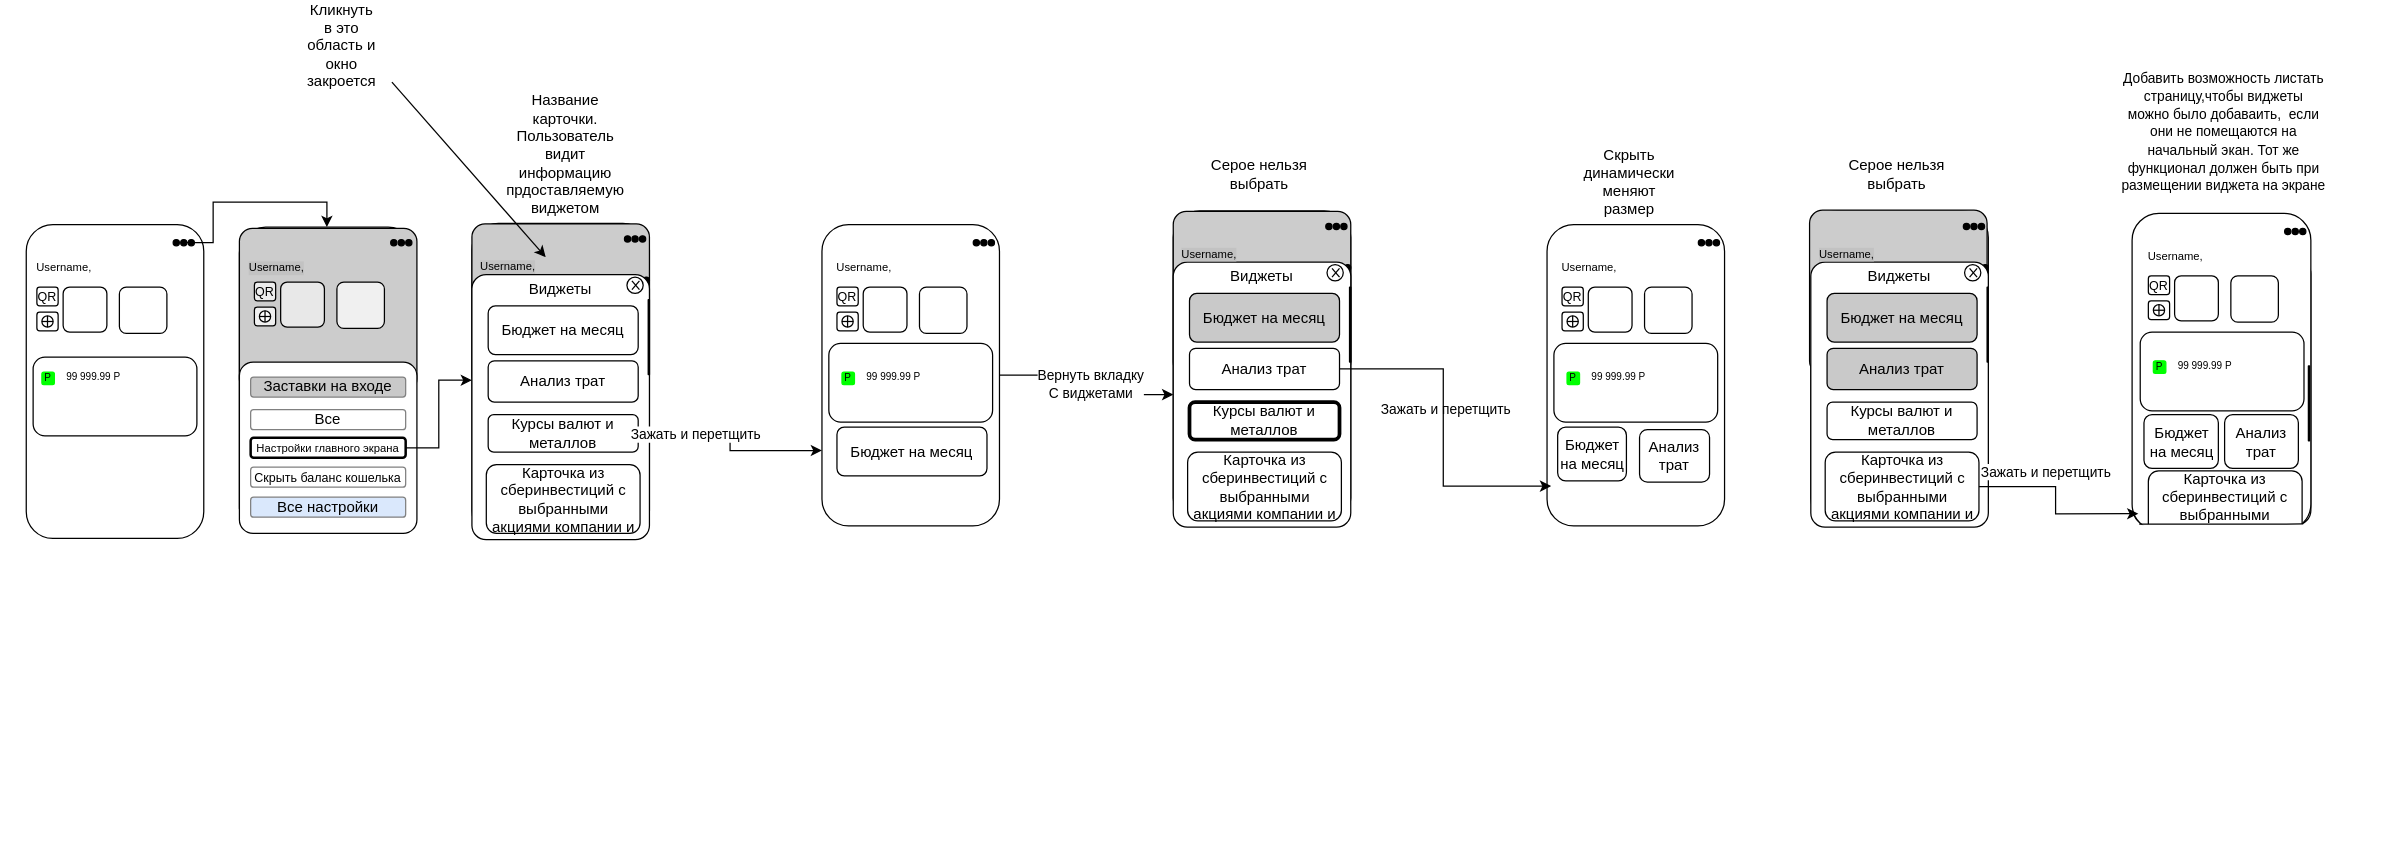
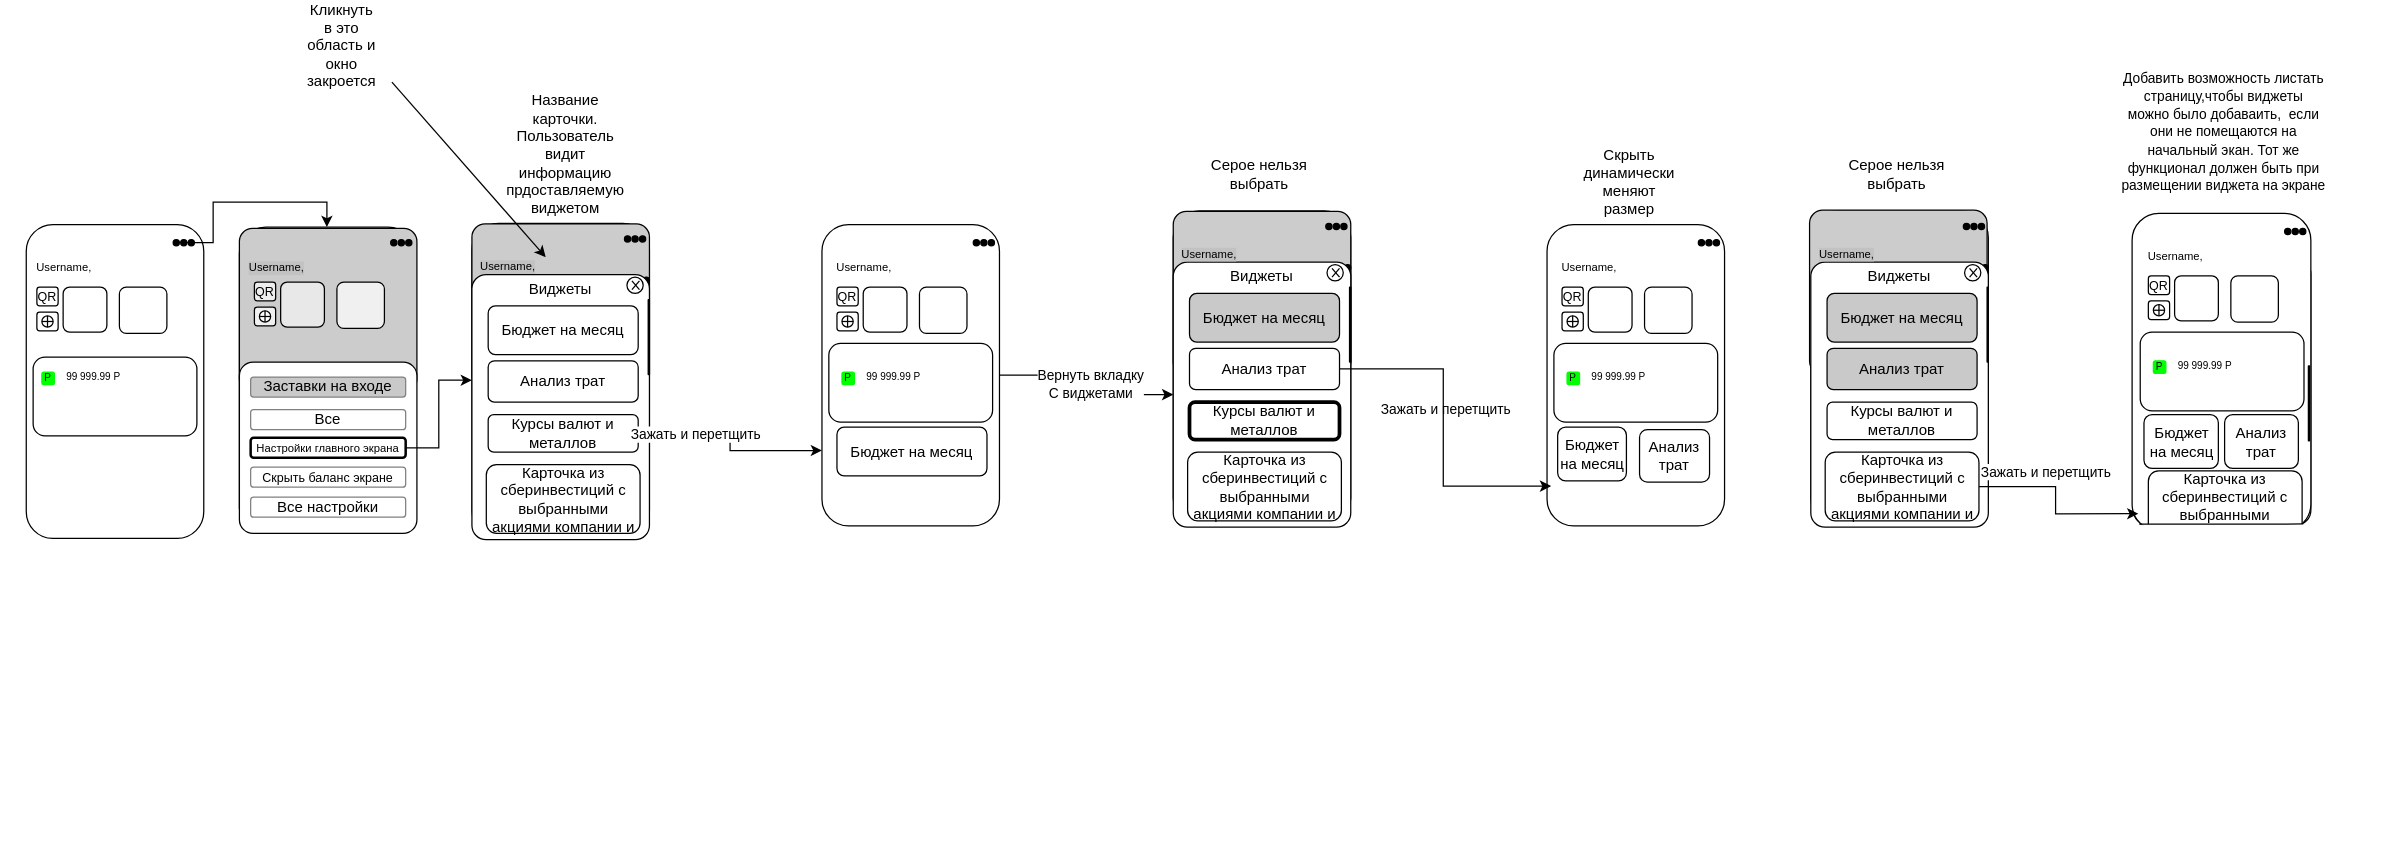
node "Скрыть баланс кошелька": label "Скрыть баланс кошелька" -> "Скрыть баланс экране"
node "Все настройки": fillcolor #dae8fc -> #ffffff
